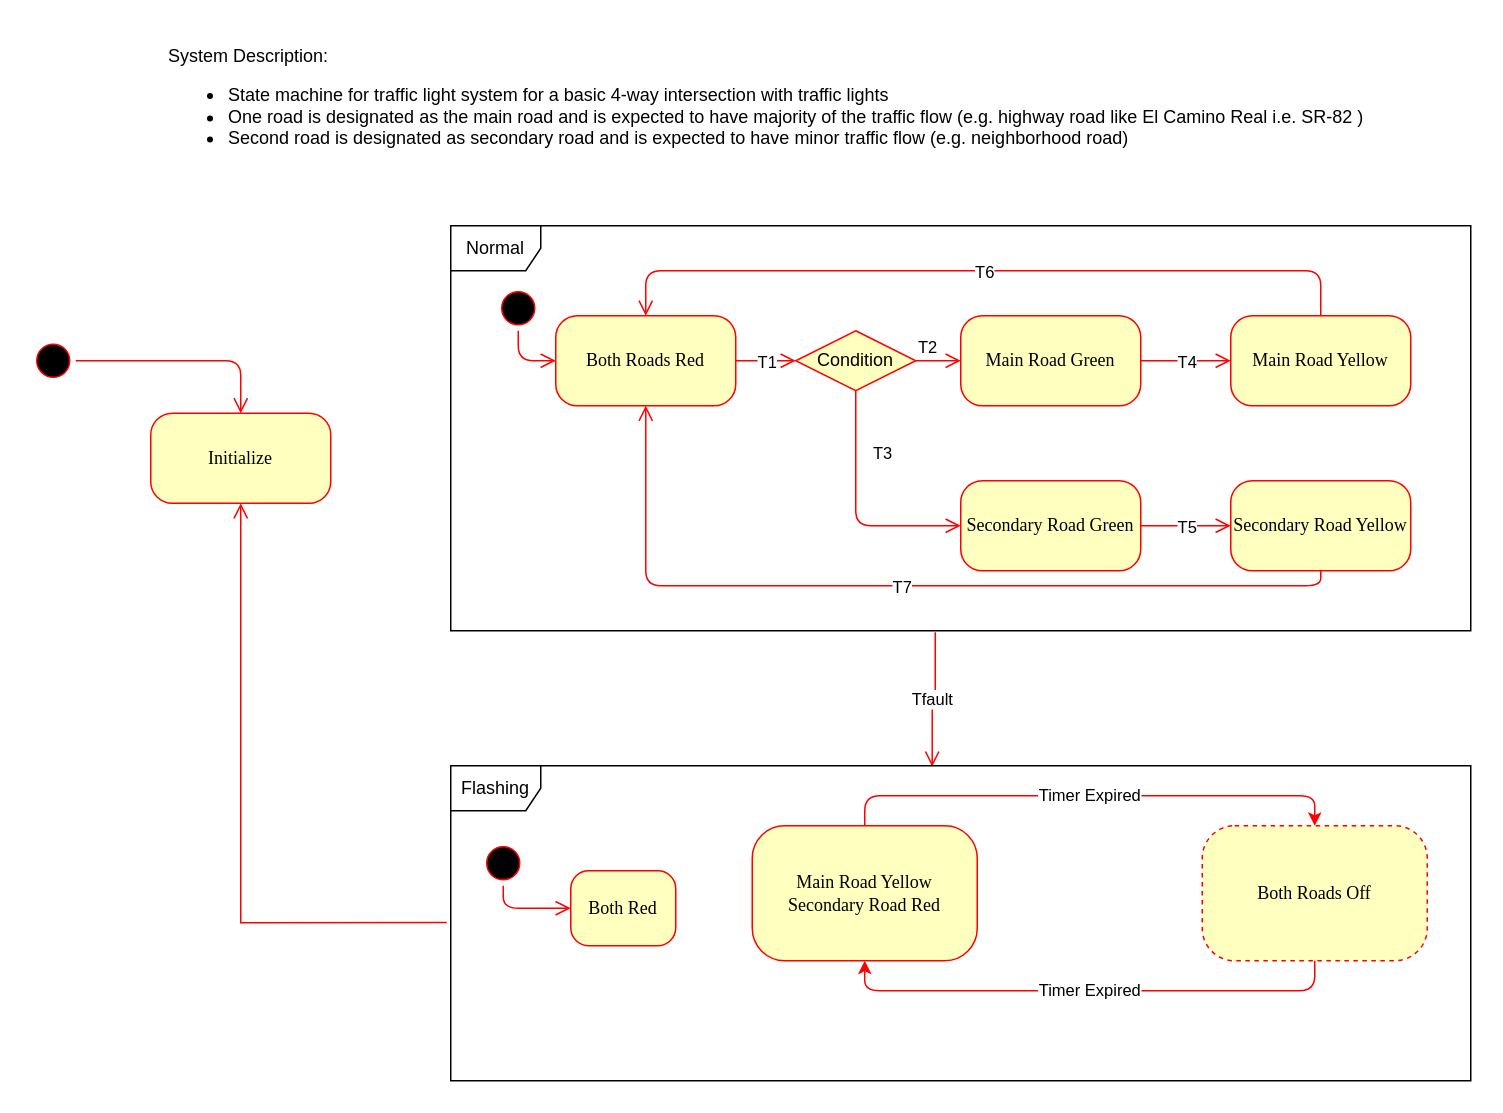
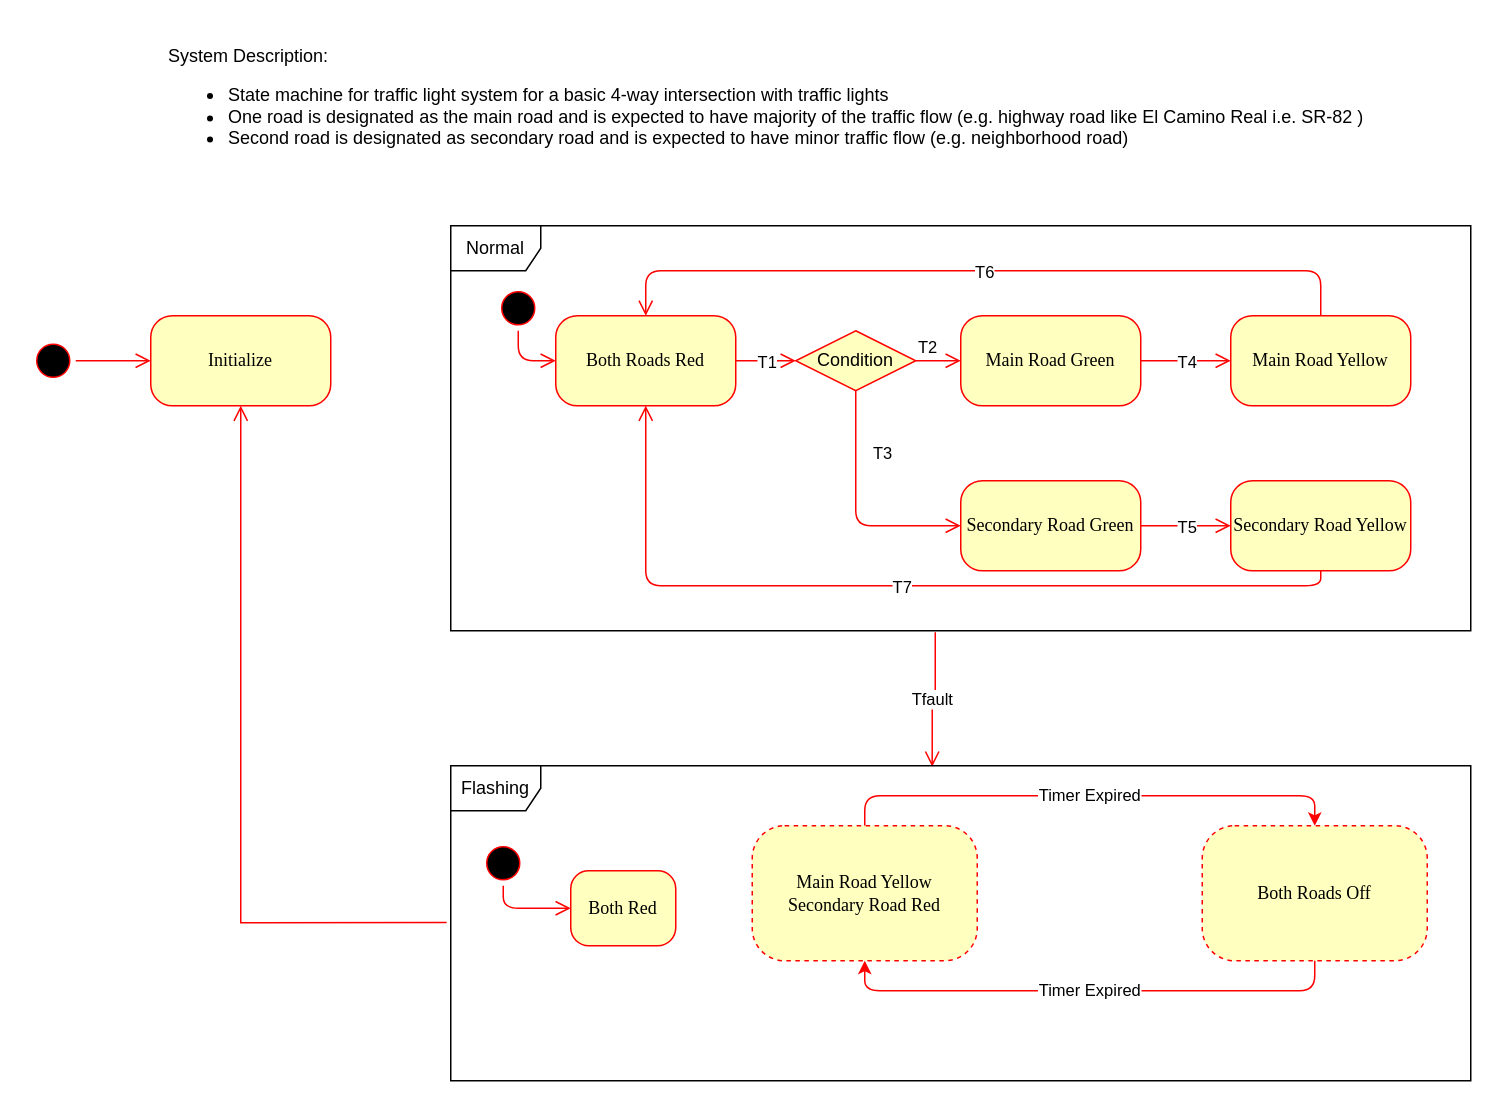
node "Initialize": moved (241, 458) -> (241, 361)
node "Main Road Yellow Secondary Road Red": style solid -> dashed
